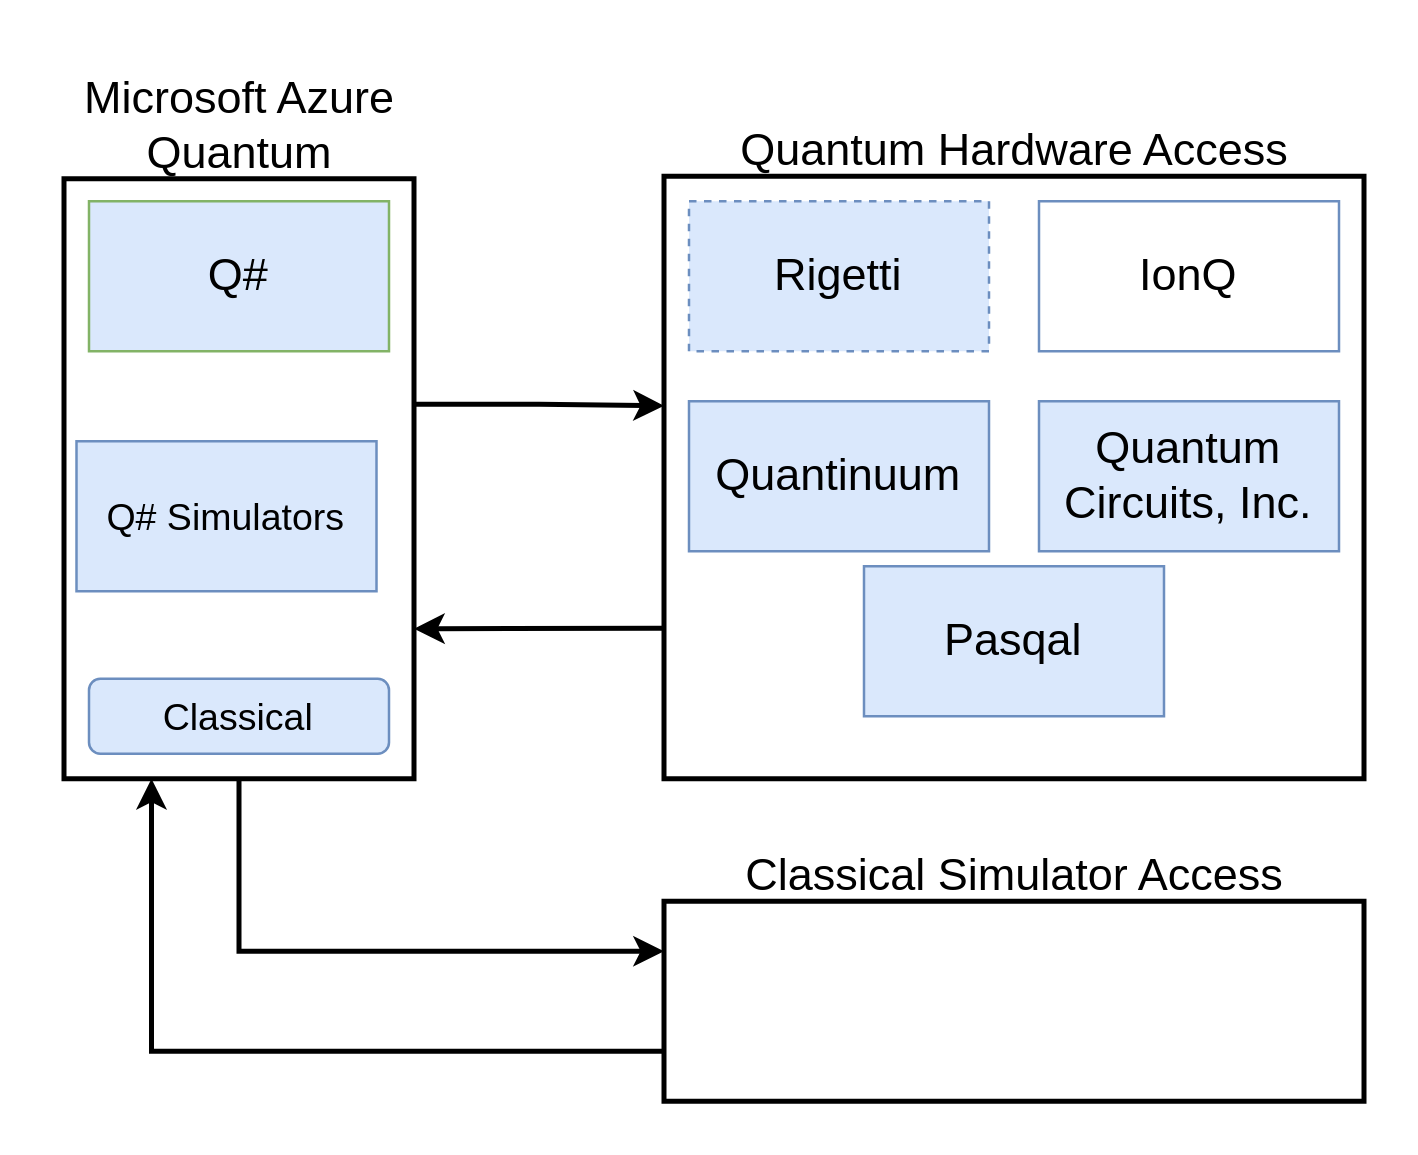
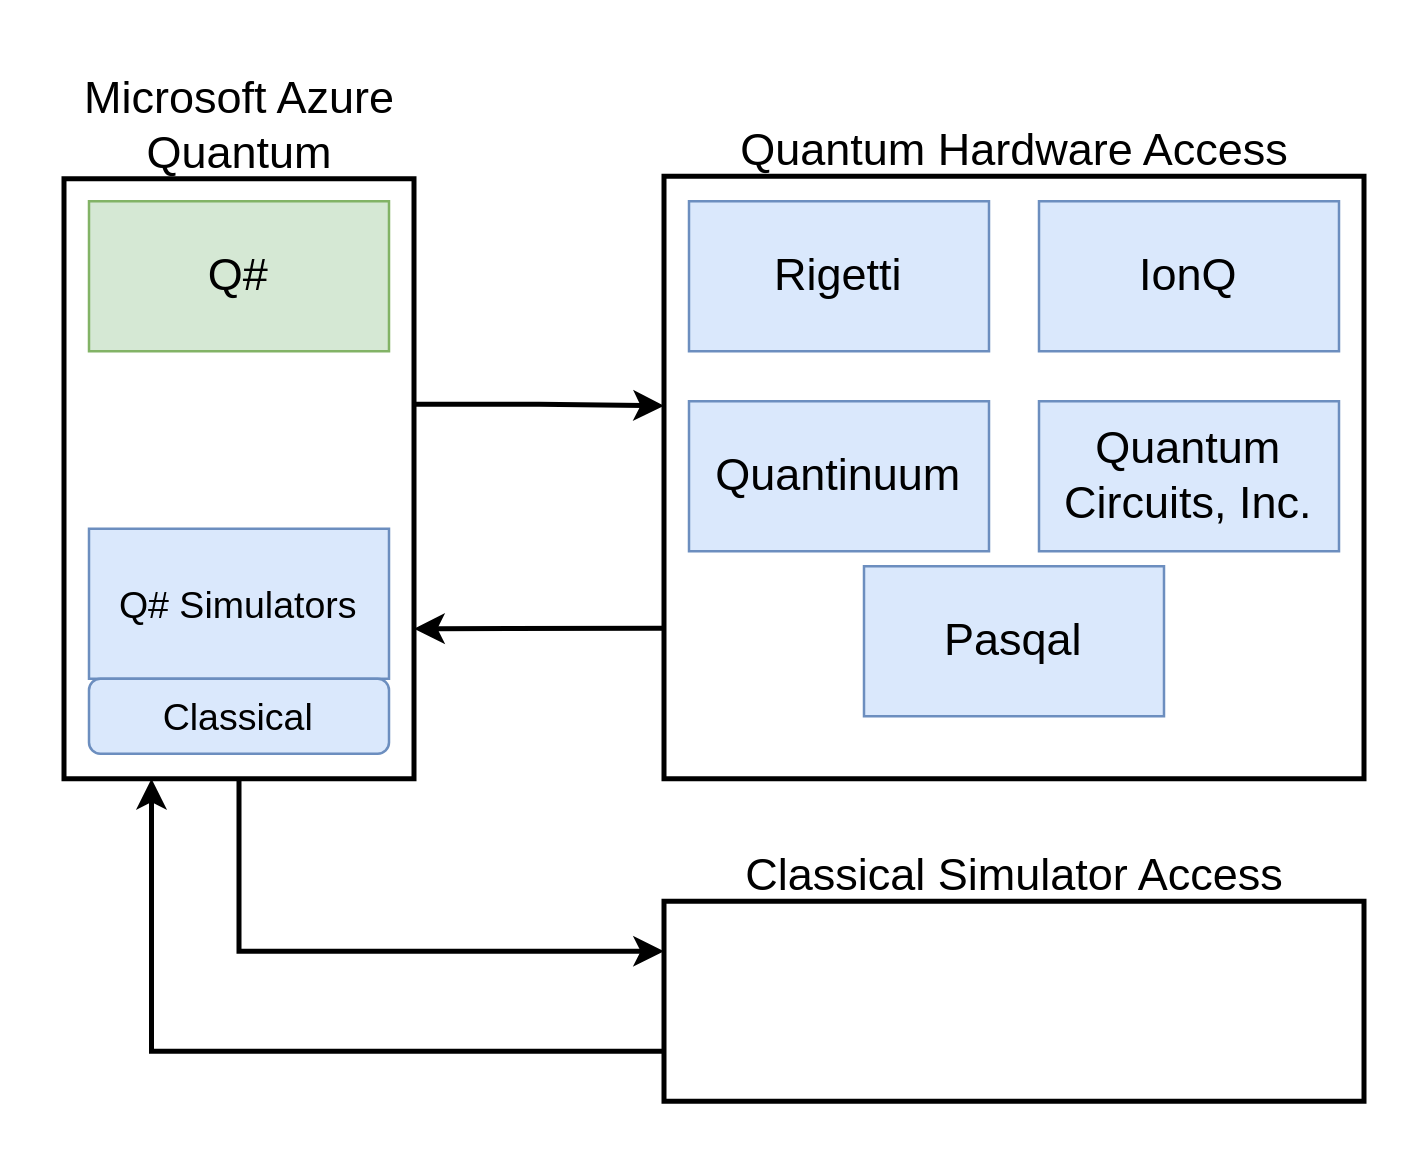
node "Q#": fillcolor #dae8fc -> #d5e8d4
node "Rigetti": style dashed -> solid
node "IonQ": fillcolor #ffffff -> #dae8fc
node "Q# Simulators": moved (226, 516) -> (239, 604)
